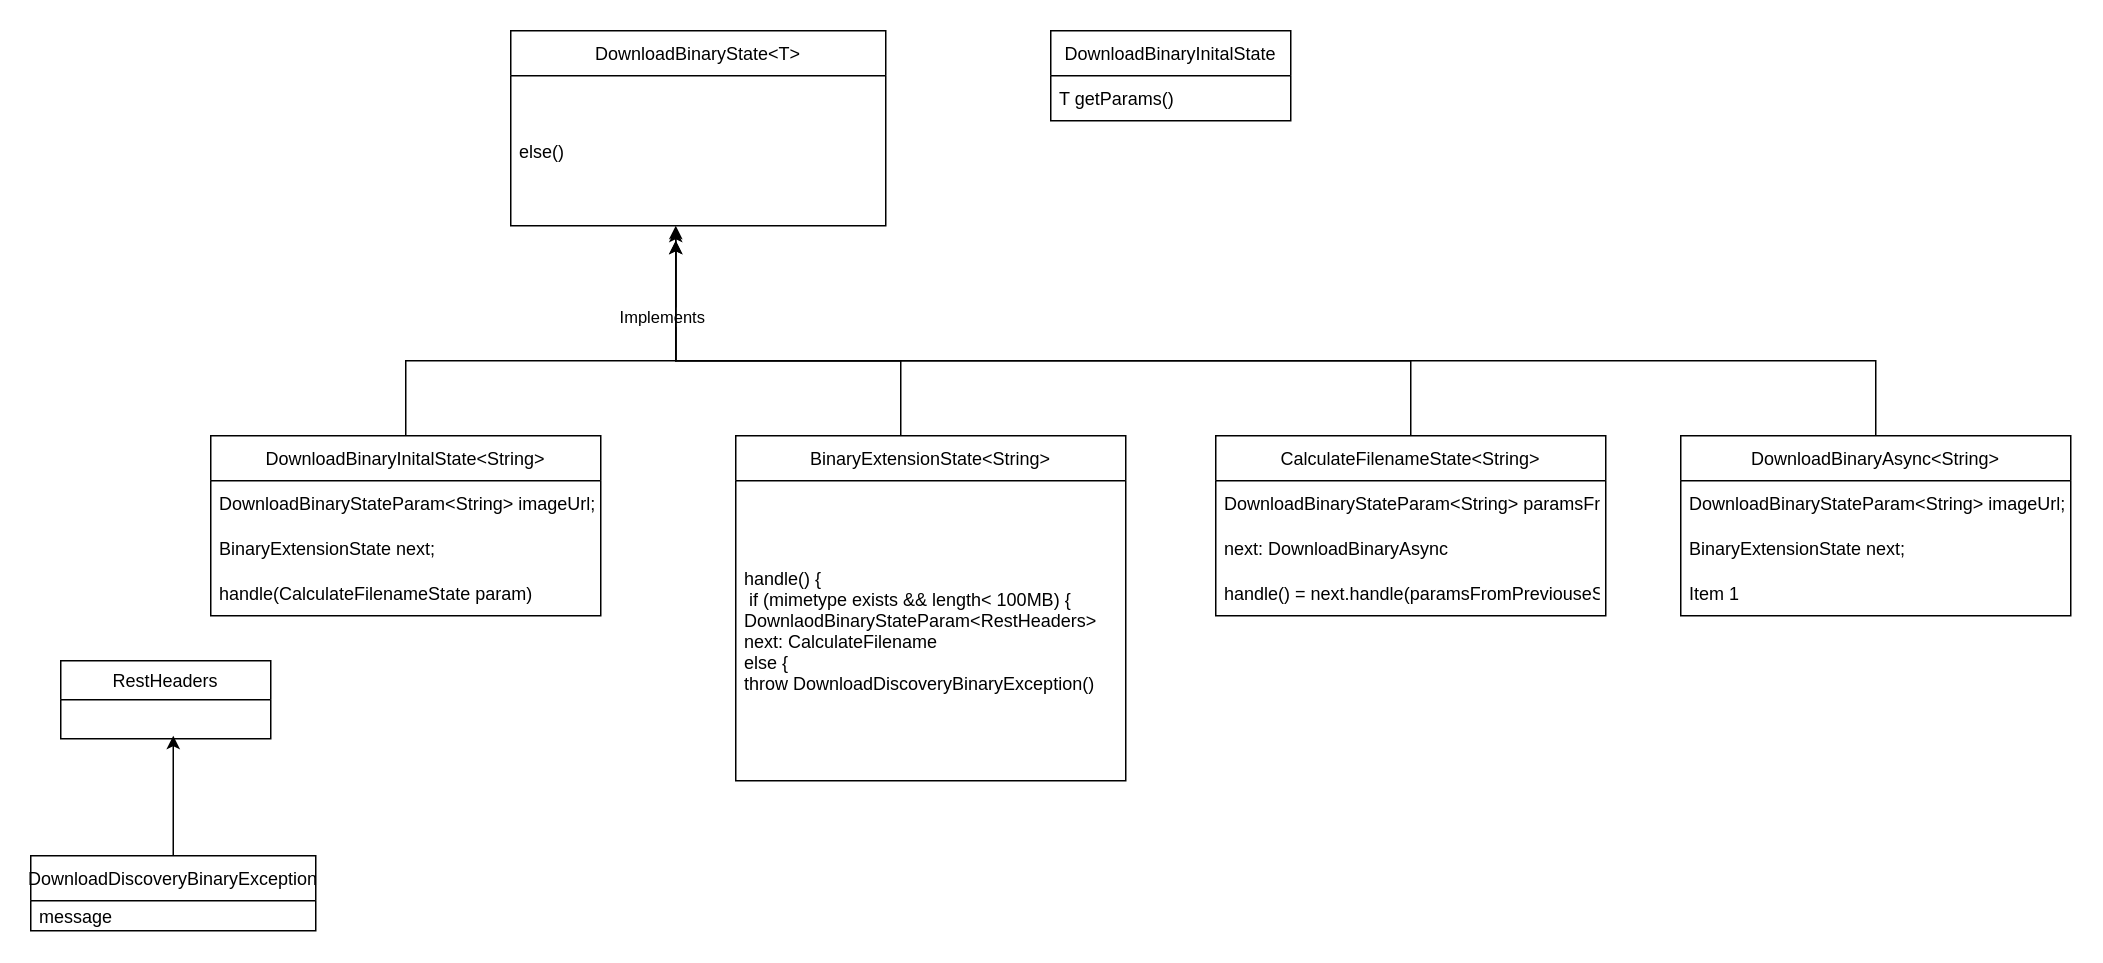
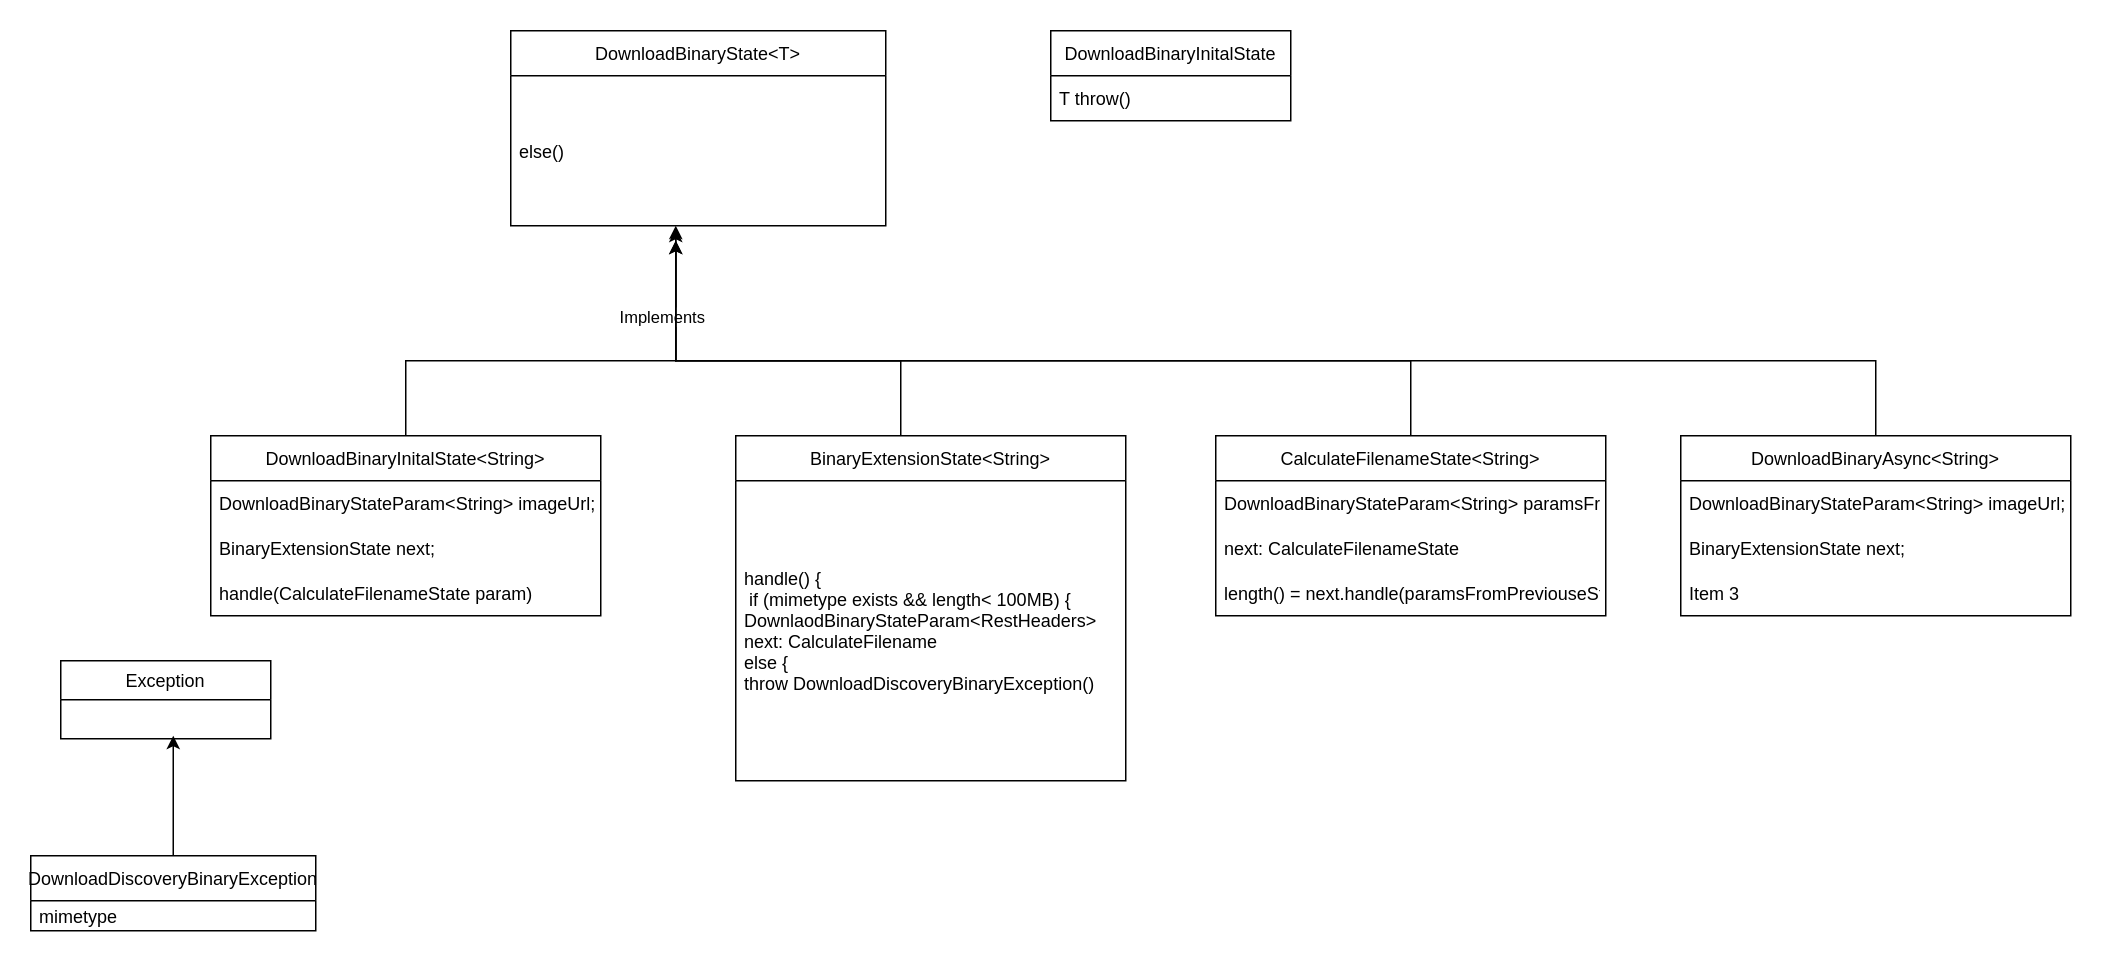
node "T getParams()": label "T getParams()" -> "T throw()"
node "next: DownloadBinaryAsync": label "next: DownloadBinaryAsync" -> "next: CalculateFilenameState"
node "handle() = next.handle(paramsFromPreviouseState)": label "handle() = next.handle(paramsFromPreviouseState)" -> "length() = next.handle(paramsFromPreviouseState)"
node "Item 1": label "Item 1" -> "Item 3"
node "RestHeaders": label "RestHeaders" -> "Exception"
node "message": label "message" -> "mimetype"
